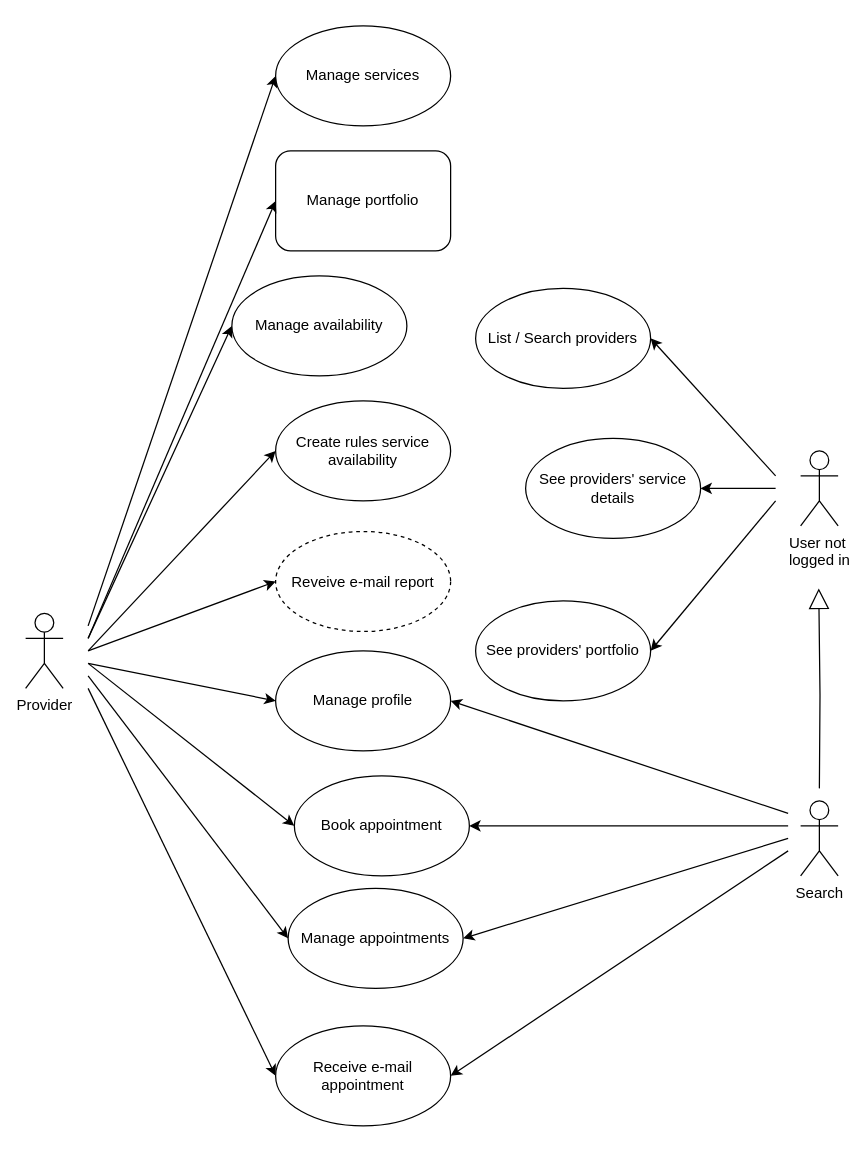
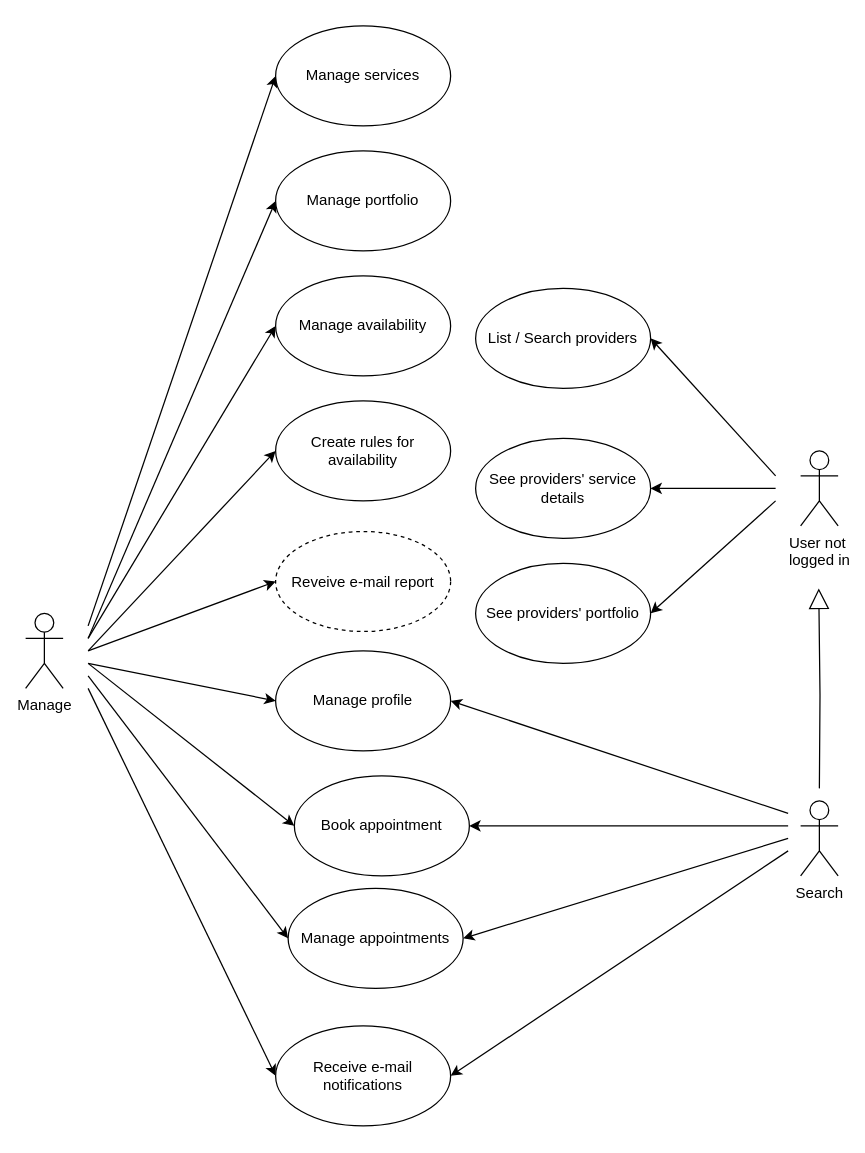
node "Manage portfolio": shape rounded rectangle -> ellipse
node "Manage availability": moved (319, 326) -> (363, 326)
node "Create rules service availability": label "Create rules service availability" -> "Create rules for availability"
node "See providers' service details": moved (613, 488) -> (563, 488)
node "See providers' portfolio": moved (563, 651) -> (563, 613)
node "Provider": label "Provider" -> "Manage"
node "Receive e-mail appointment": label "Receive e-mail appointment" -> "Receive e-mail notifications"
